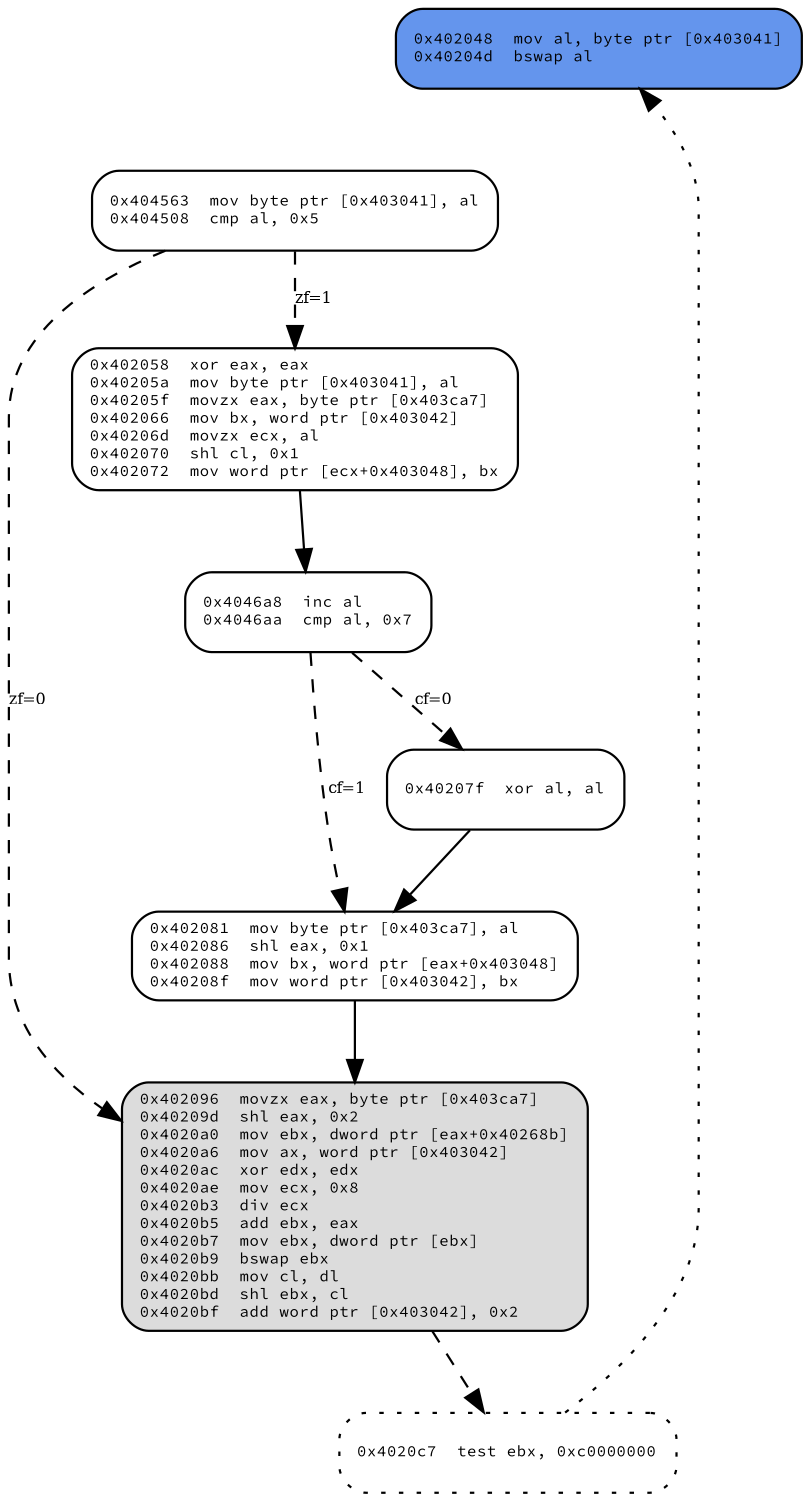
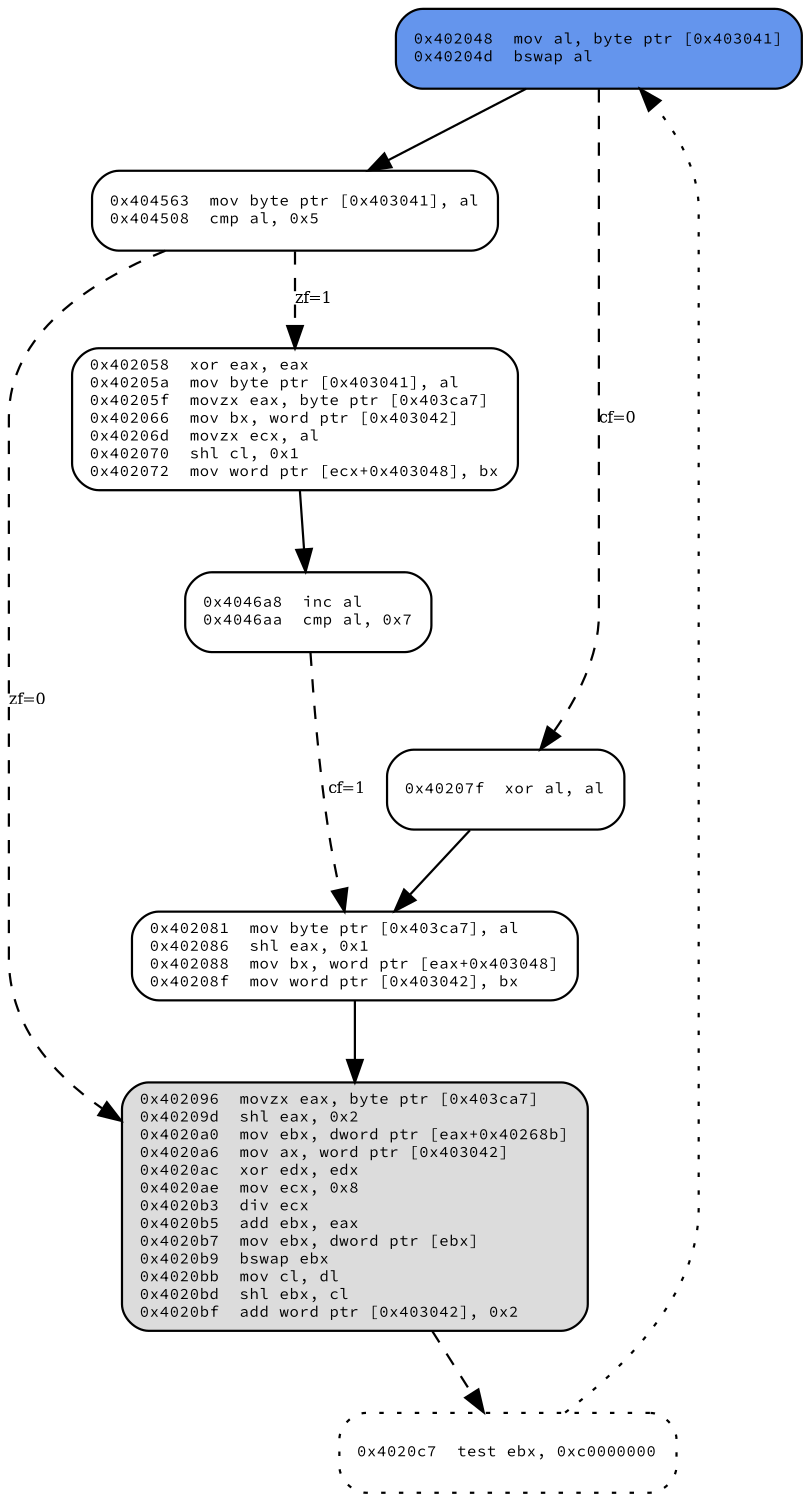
edge "0x402048  mov al, byte ptr [0x403041] 0x40204d  bswap al" -> "0x404563  mov byte ptr [0x403041], al 0x404508  cmp al, 0x5": added
edge "0x4046a8  inc al 0x4046aa  cmp al, 0x7" -> "0x40207f  xor al, al": now "0x402048  mov al, byte ptr [0x403041] 0x40204d  bswap al" -> "0x40207f  xor al, al"
